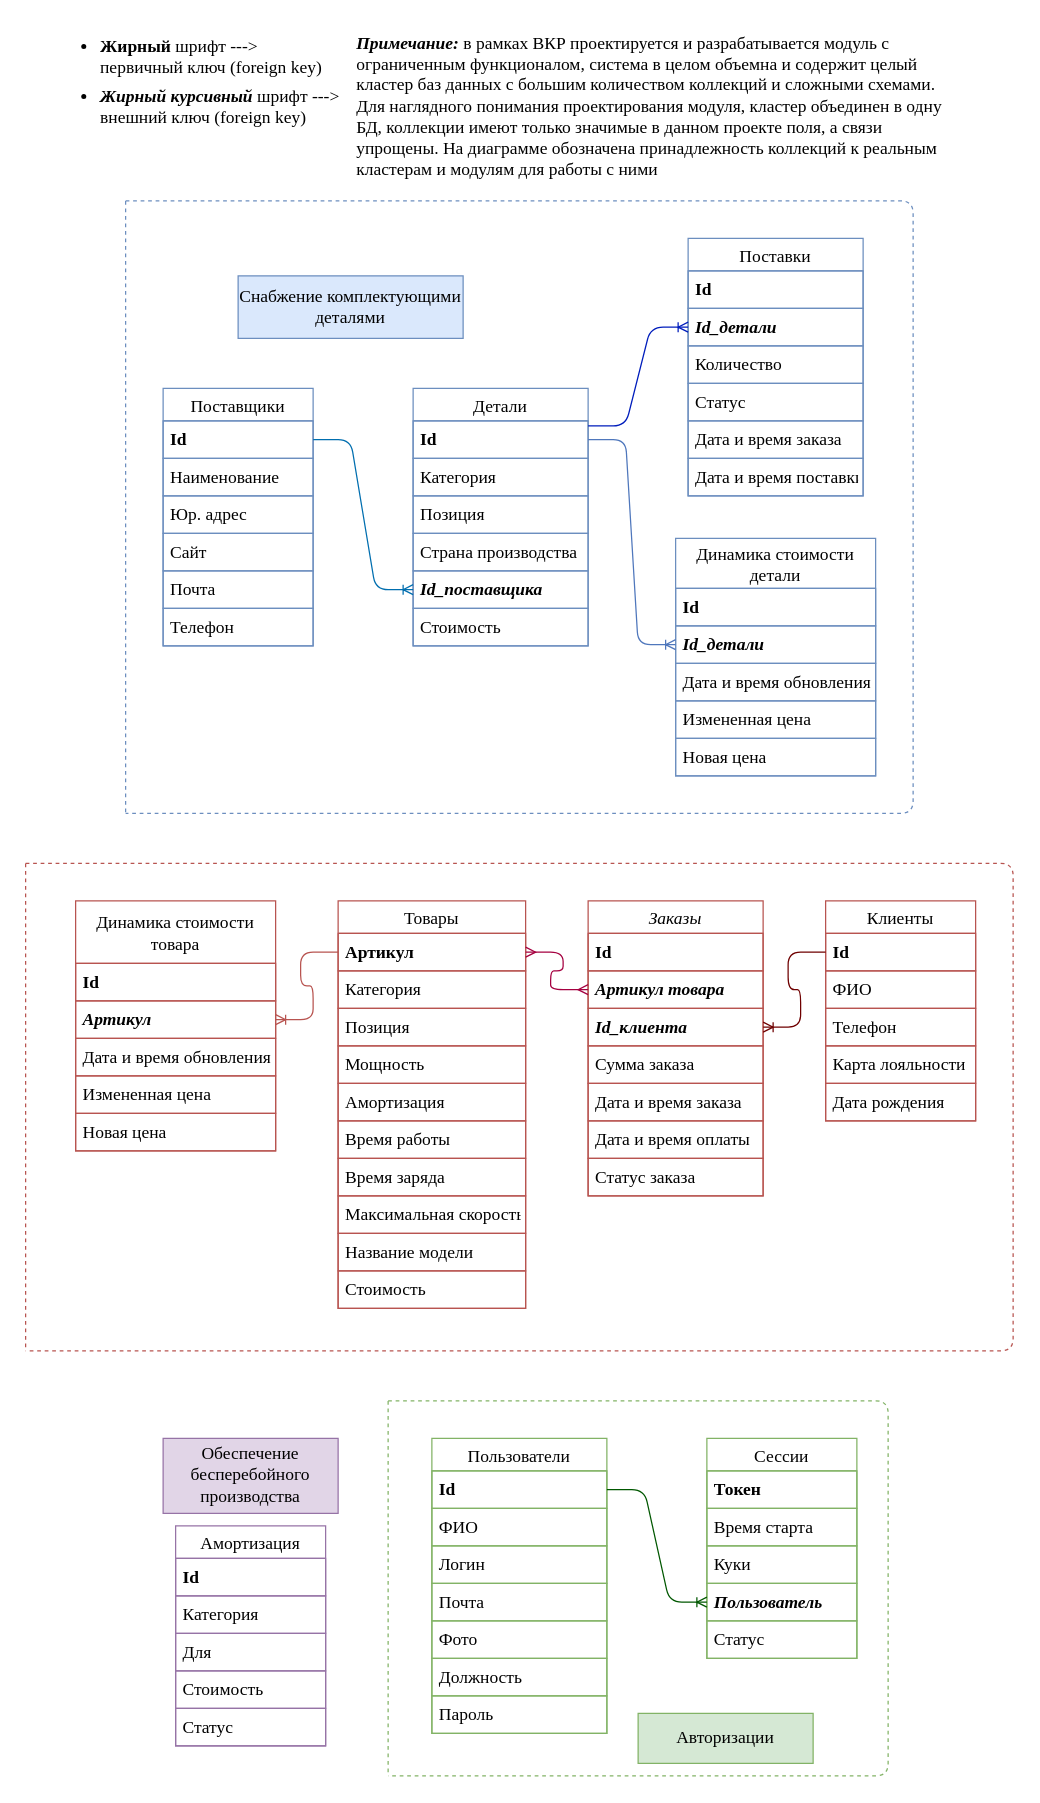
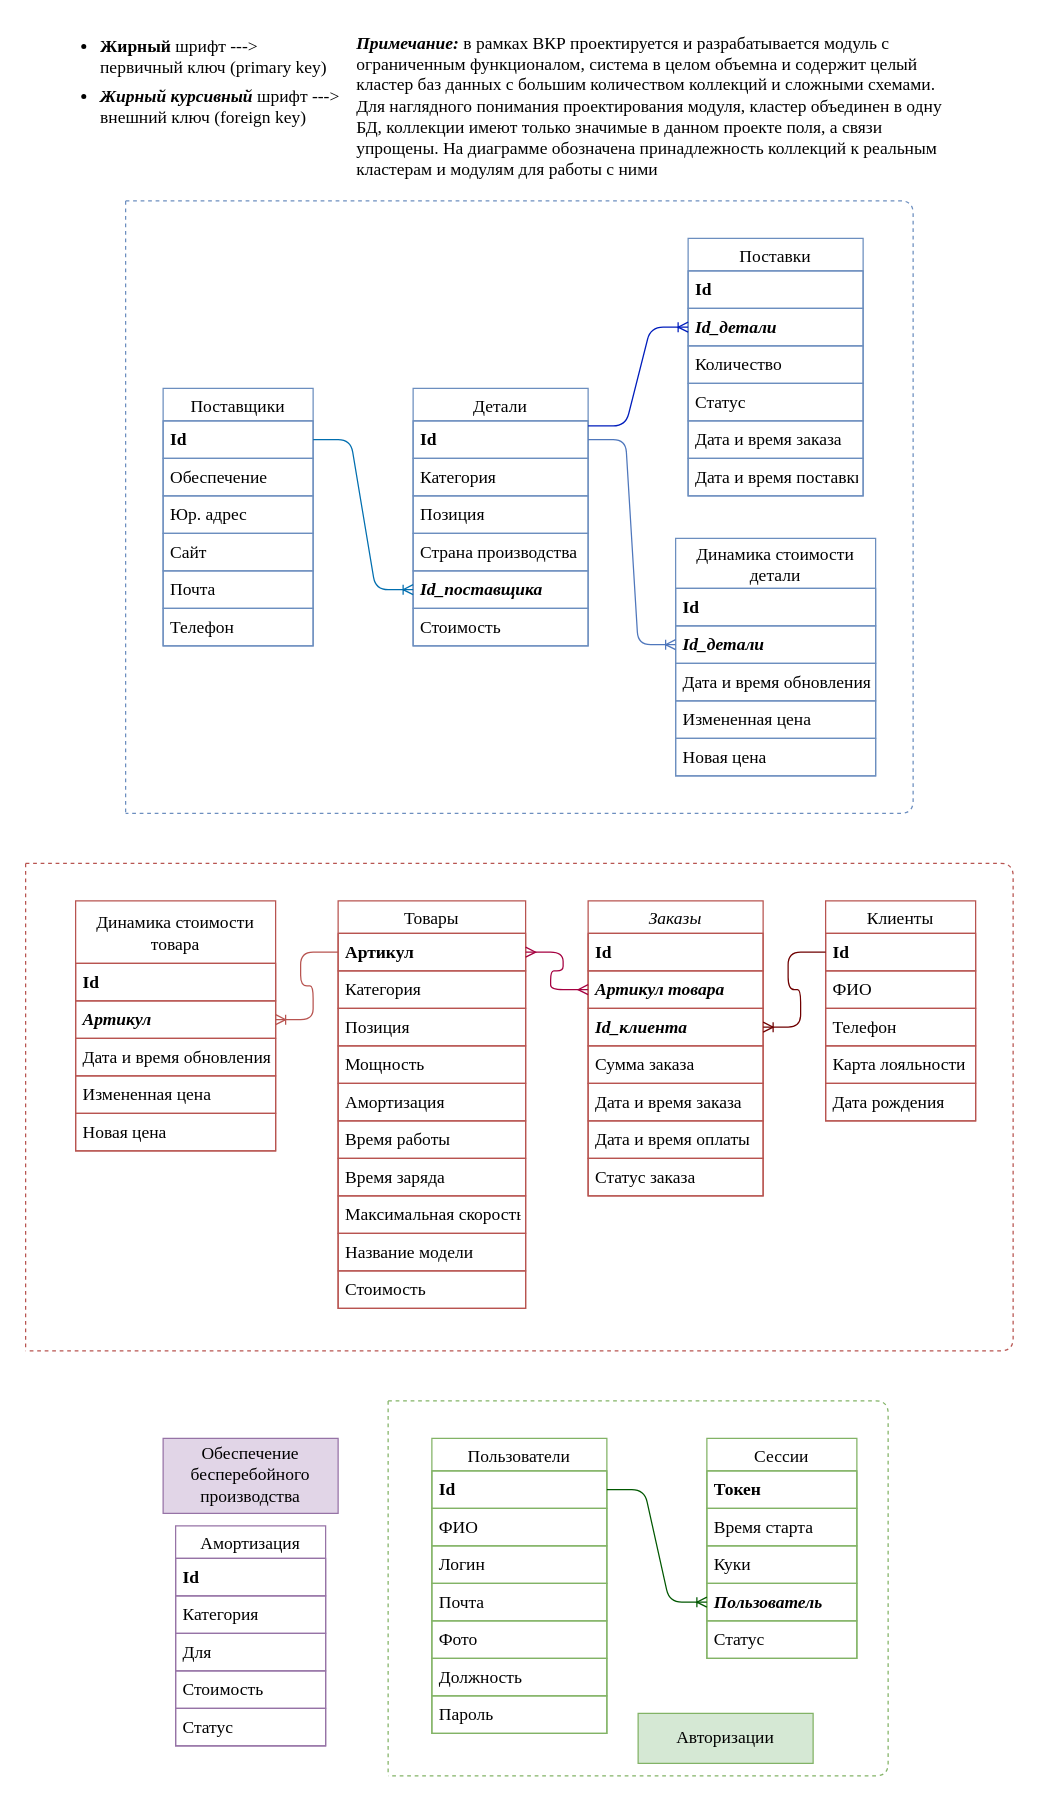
node "Жирный шрифт ---> первичный ключ (foreign key)": label "Жирный шрифт ---> первичный ключ (foreign key)" -> "Жирный шрифт ---> первичный ключ (primary key)"
node "Снабжение комплектующими деталями": removed
node "Наименование": label "Наименование" -> "Обеспечение"
